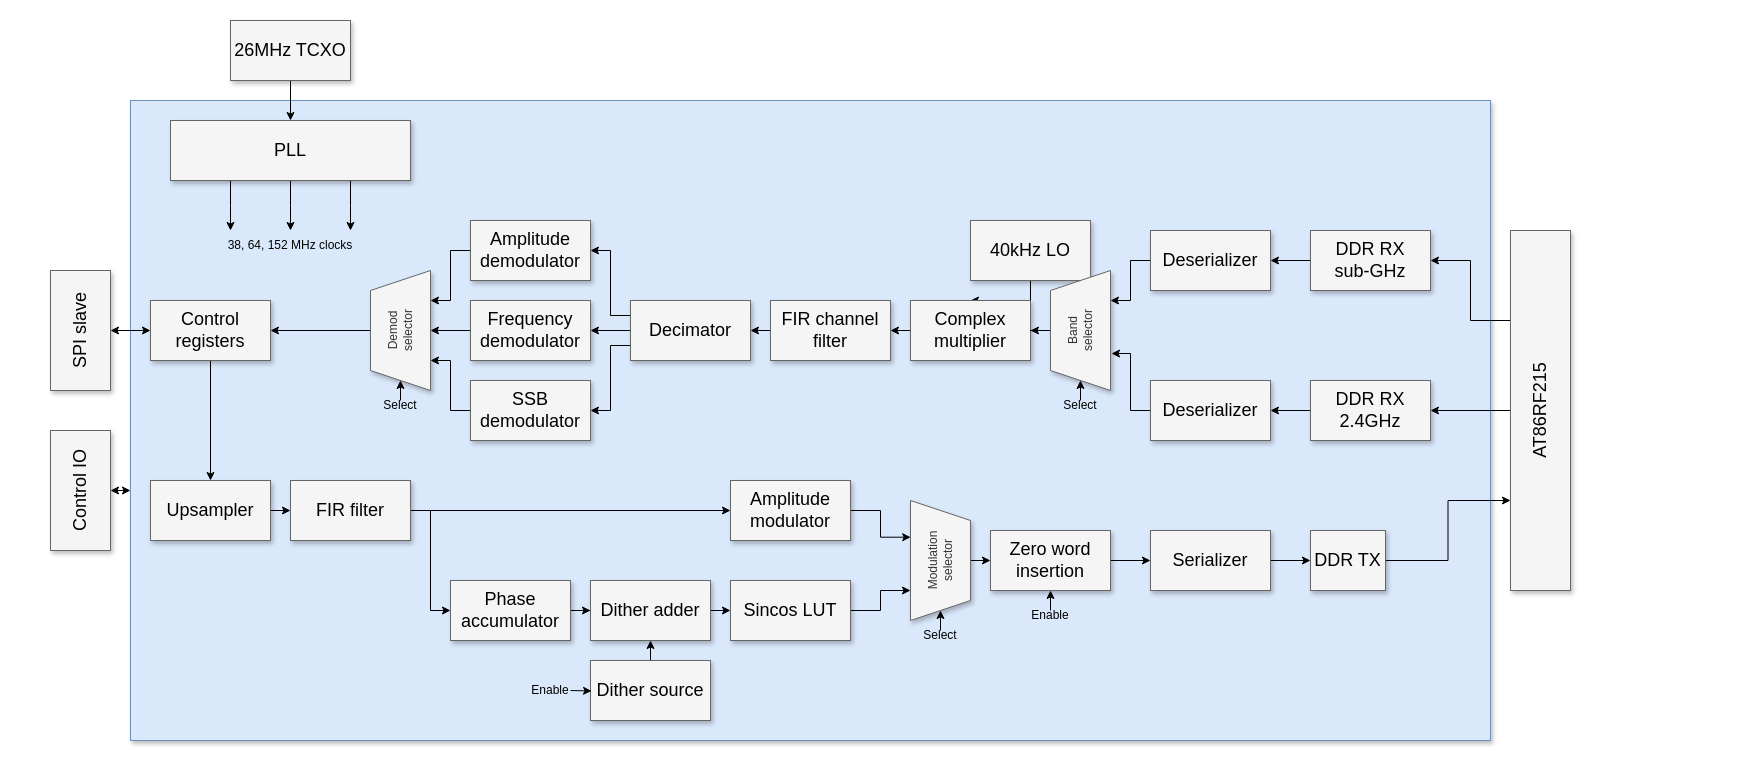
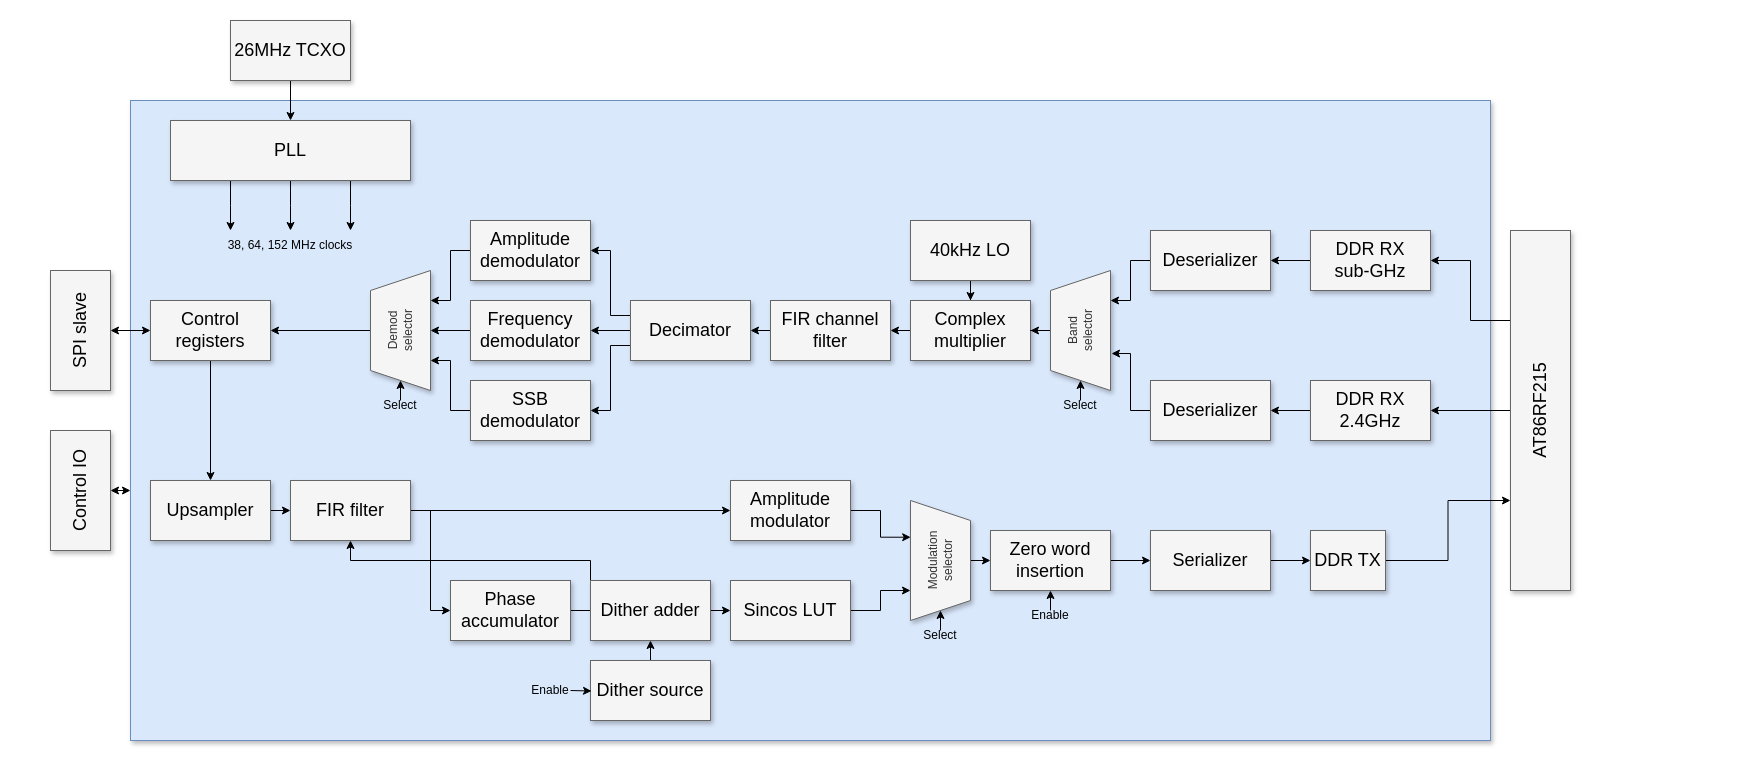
node "40kHz LO": moved (1031, 251) -> (971, 251)
edge "Phase accumulator" -> "Dither adder": now "Phase accumulator" -> "FIR filter"
